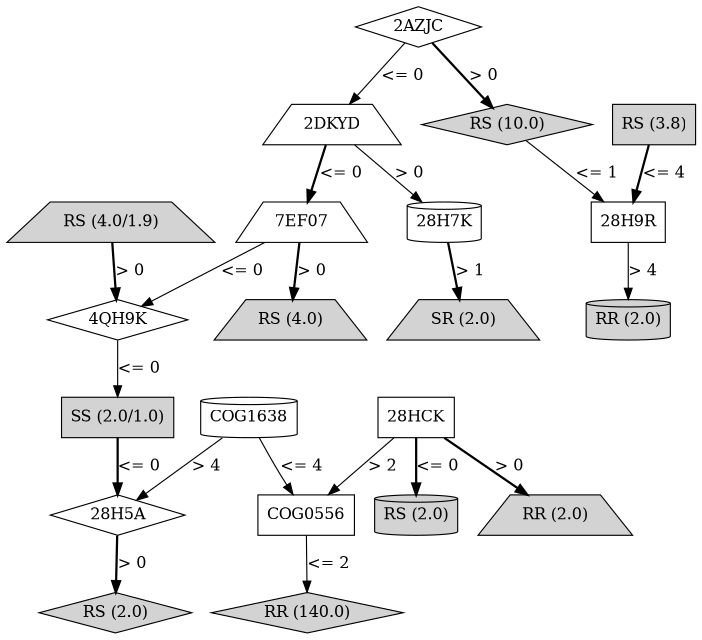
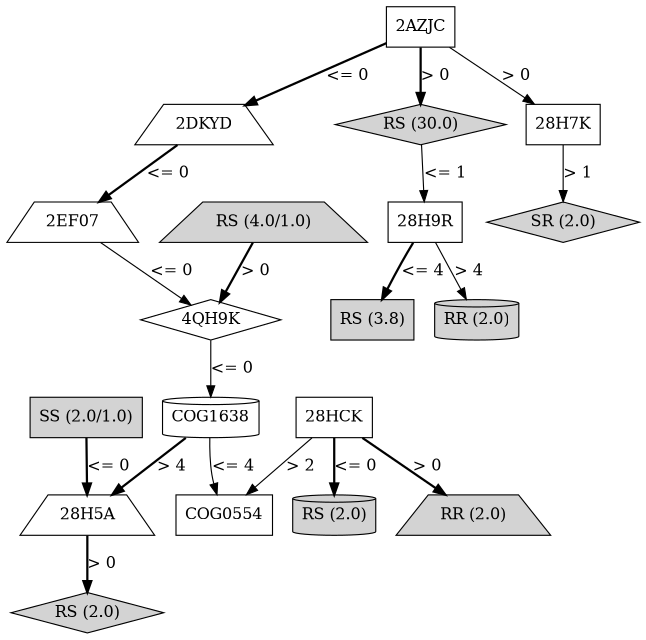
node "2AZJC": shape diamond -> box
edge "2AZJC" -> "2DKYD": style solid -> bold
node "RS (10.0)": label "RS (10.0)" -> "RS (30.0)"
edge "RS (3.8)" -> "28H9R": reversed
edge "2DKYD" -> "28H7K": now "2AZJC" -> "28H7K"
node "RS (4.0/1.9)": label "RS (4.0/1.9)" -> "RS (4.0/1.0)"
node "7EF07": label "7EF07" -> "2EF07"
node "28H7K": shape cylinder -> box
edge "28H7K" -> "SR (2.0)": style bold -> solid
node "RS (4.0)": removed
node "SR (2.0)": shape trapezium -> diamond
edge "4QH9K" -> "SS (2.0/1.0)": now "4QH9K" -> "COG1638"
edge "COG1638" -> "28H5A": style solid -> bold
node "28H5A": shape diamond -> trapezium
node "COG0556": label "COG0556" -> "COG0554"
node "RR (140.0)": removed
